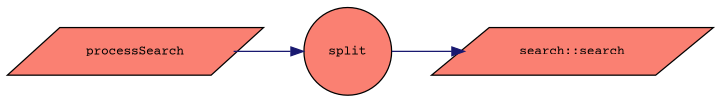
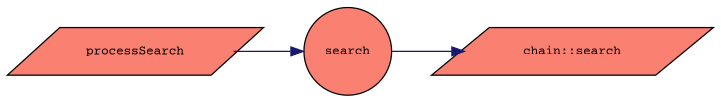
node "split": label "split" -> "search"
node "search::search": label "search::search" -> "chain::search"
